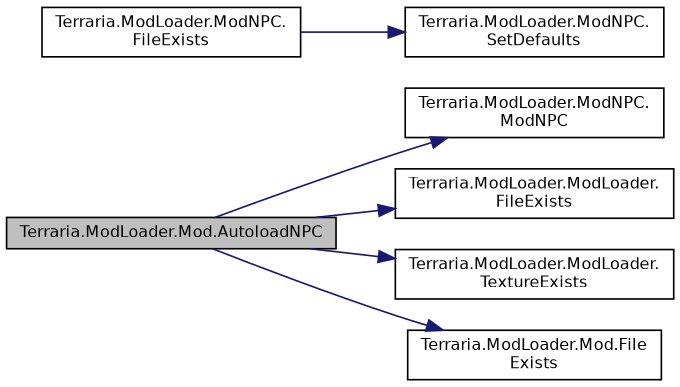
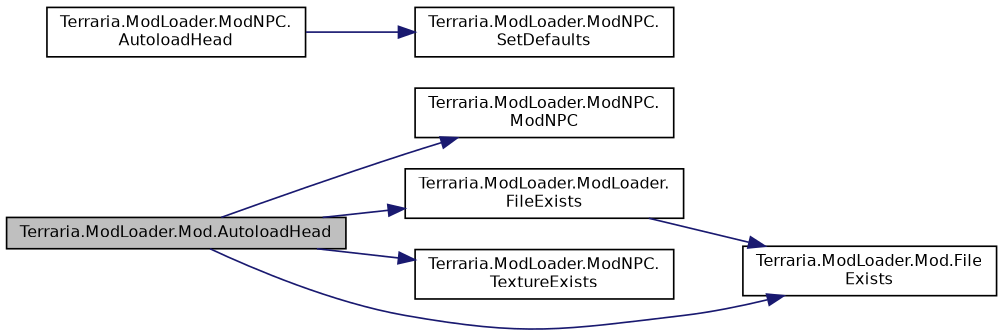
node "Terraria.ModLoader.ModNPC. FileExists": label "Terraria.ModLoader.ModNPC. FileExists" -> "Terraria.ModLoader.ModNPC. AutoloadHead"
edge "Terraria.ModLoader.ModLoader. FileExists" -> "Terraria.ModLoader.Mod.File Exists": added
node "Terraria.ModLoader.Mod.AutoloadNPC": label "Terraria.ModLoader.Mod.AutoloadNPC" -> "Terraria.ModLoader.Mod.AutoloadHead"
node "Terraria.ModLoader.ModLoader. TextureExists": label "Terraria.ModLoader.ModLoader. TextureExists" -> "Terraria.ModLoader.ModNPC. TextureExists"
